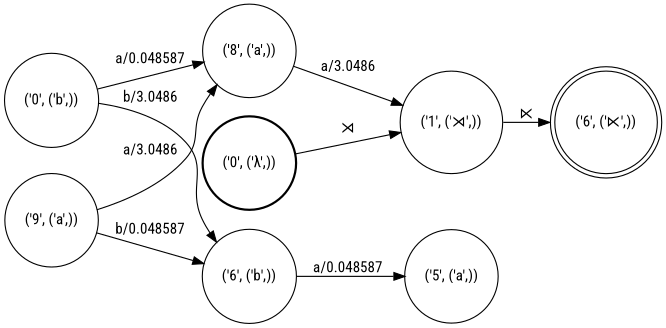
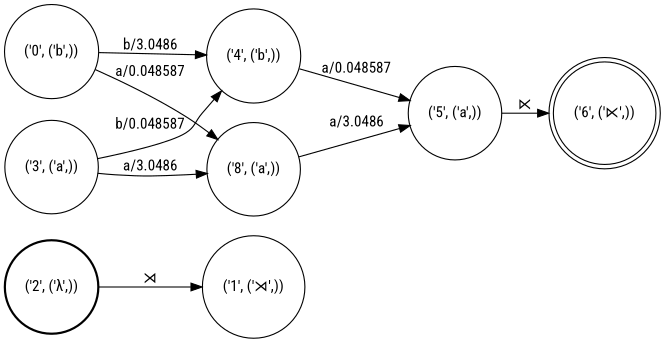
edge "('8', ('a',))" -> "('1', ('⋊',))": now "('8', ('a',))" -> "('5', ('a',))"
edge "('1', ('⋊',))" -> "('6', ('⋉',))": now "('5', ('a',))" -> "('6', ('⋉',))"
node "('0', ('λ',))": label "('0', ('λ',))" -> "('2', ('λ',))"
node "('9', ('a',))": label "('9', ('a',))" -> "('3', ('a',))"
node "('6', ('b',))": label "('6', ('b',))" -> "('4', ('b',))"
